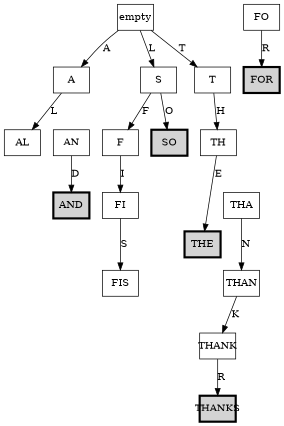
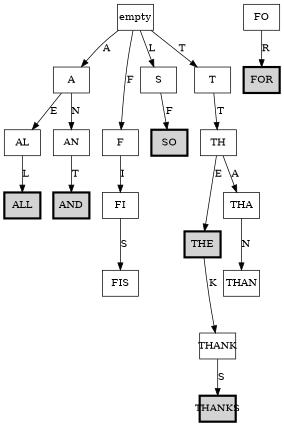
edge "A" -> "AN": added, label "N"
edge "S" -> "F": now "empty" -> "F"
edge "A" -> "AL": label "L" -> "E"
edge "S" -> "SO": label "O" -> "F"
edge "T" -> "TH": label "H" -> "T"
edge "TH" -> "THA": added, label "A"
edge "AN" -> "AND": label "D" -> "T"
node "ALL": added
edge "THAN" -> "THANK": now "THE" -> "THANK"
edge "THANK" -> "THANKS": label "R" -> "S"
